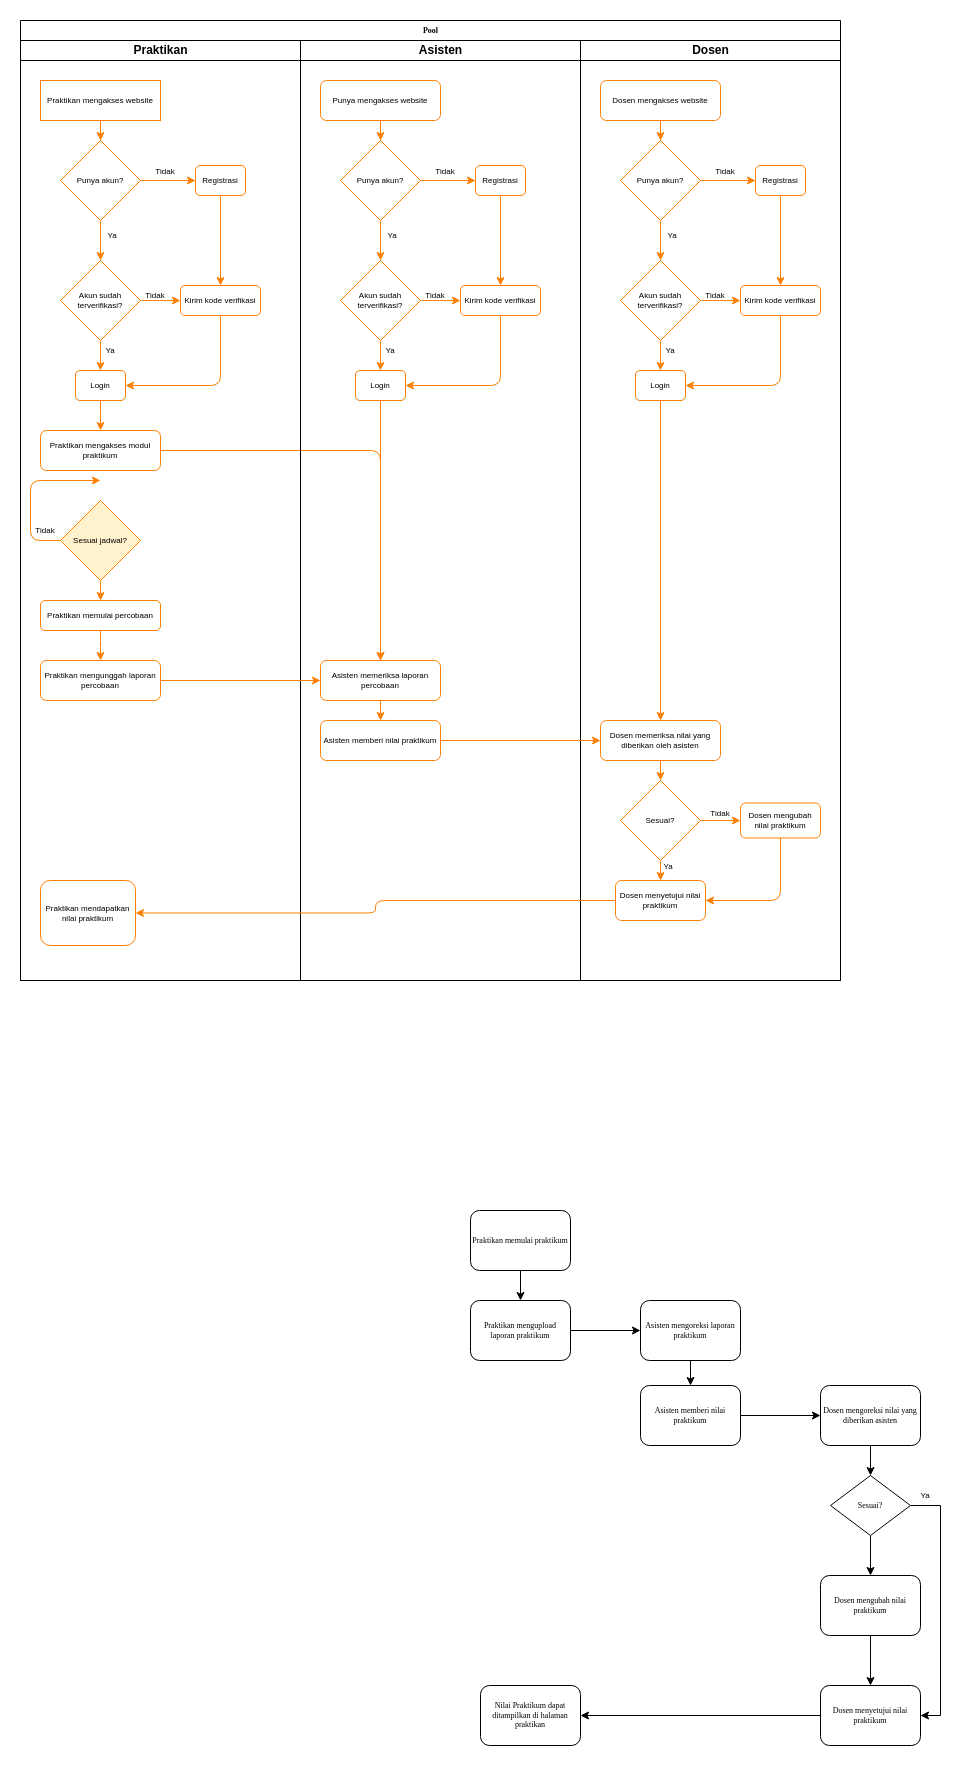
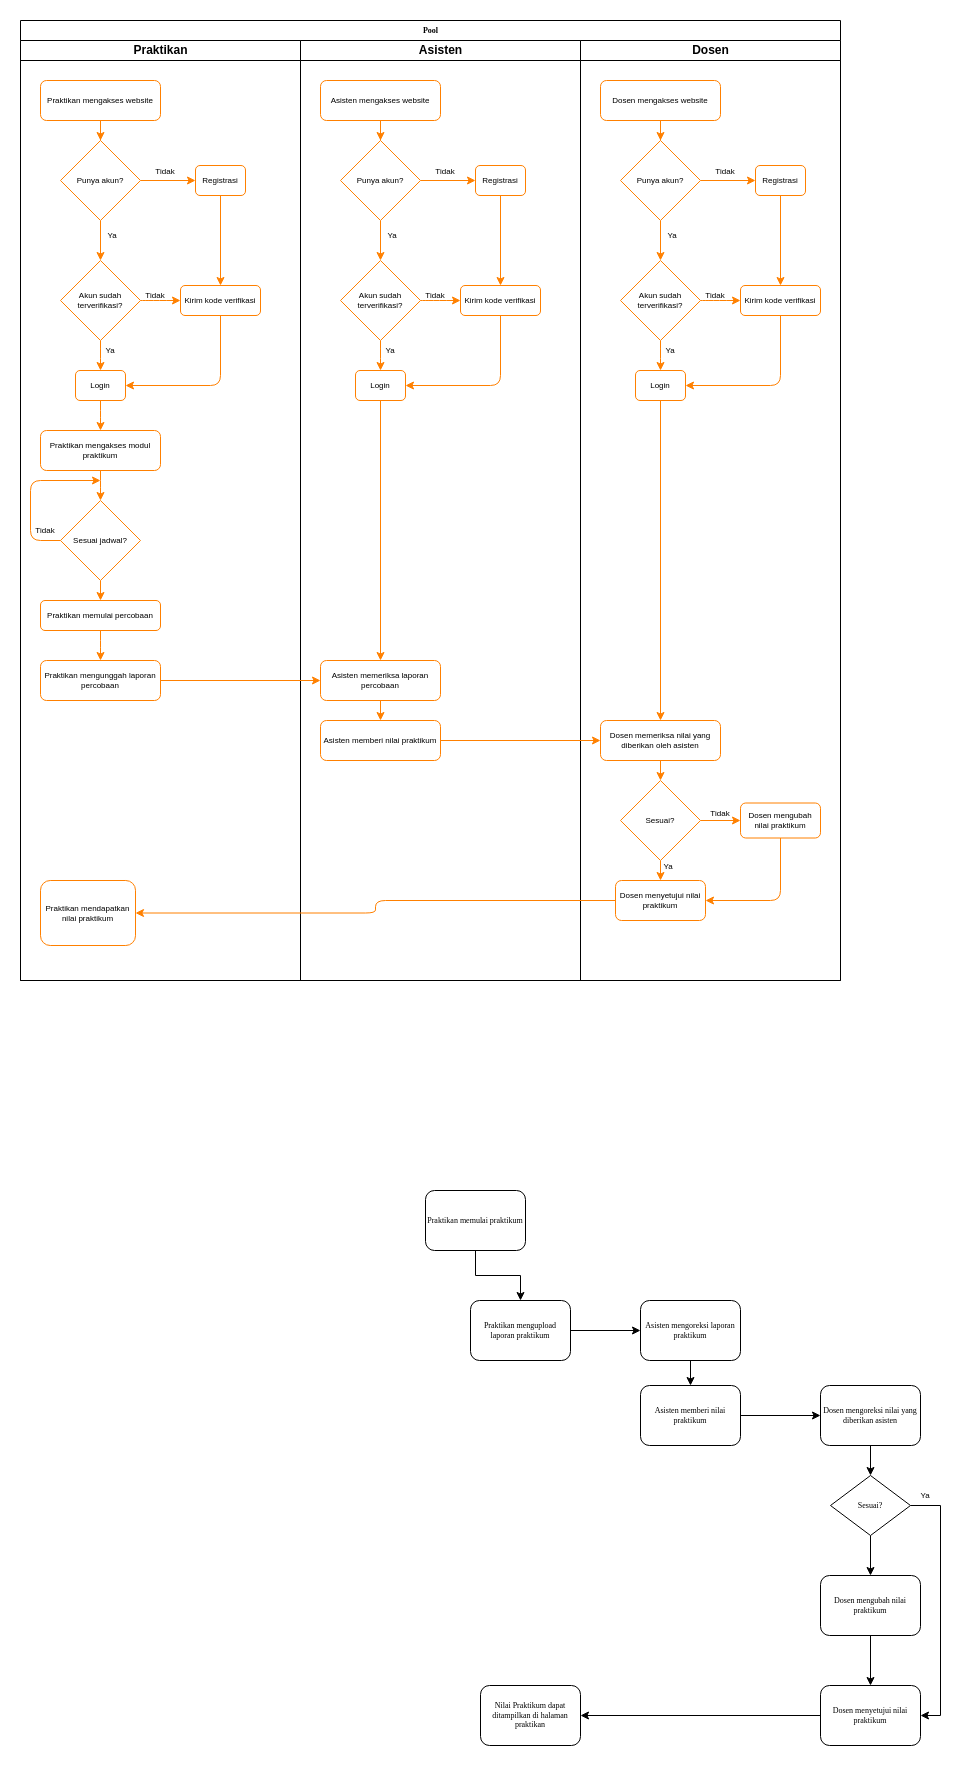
node "Praktikan mengakses website": shape rectangle -> rounded rectangle
node "Punya mengakses website": label "Punya mengakses website" -> "Asisten mengakses website"
edge "Praktikan mengakses modul praktikum" -> "Asisten memeriksa laporan percobaan": now "Praktikan mengakses modul praktikum" -> "Sesuai jadwal?"
node "Sesuai jadwal?": fillcolor #fff2cc -> #ffffff
node "Praktikan memulai praktikum": moved (521, 1241) -> (476, 1221)
